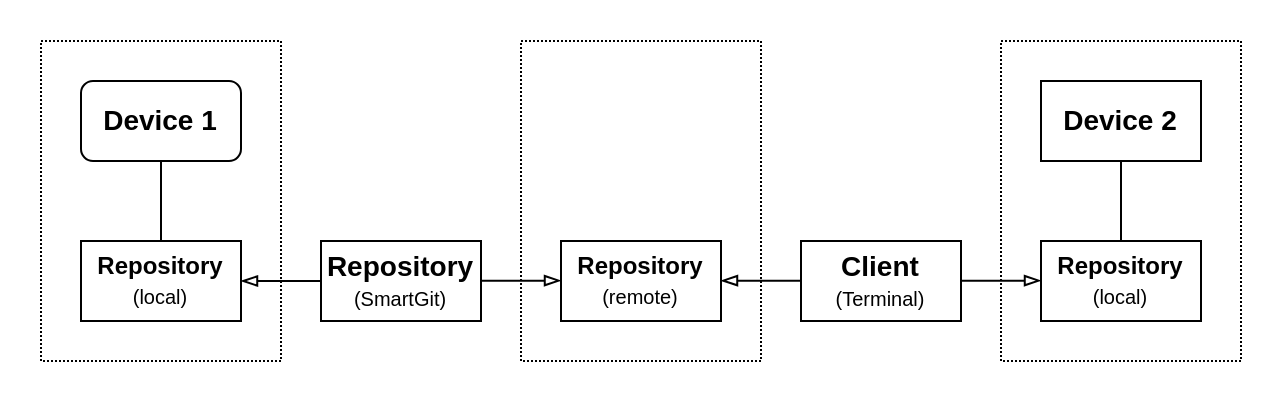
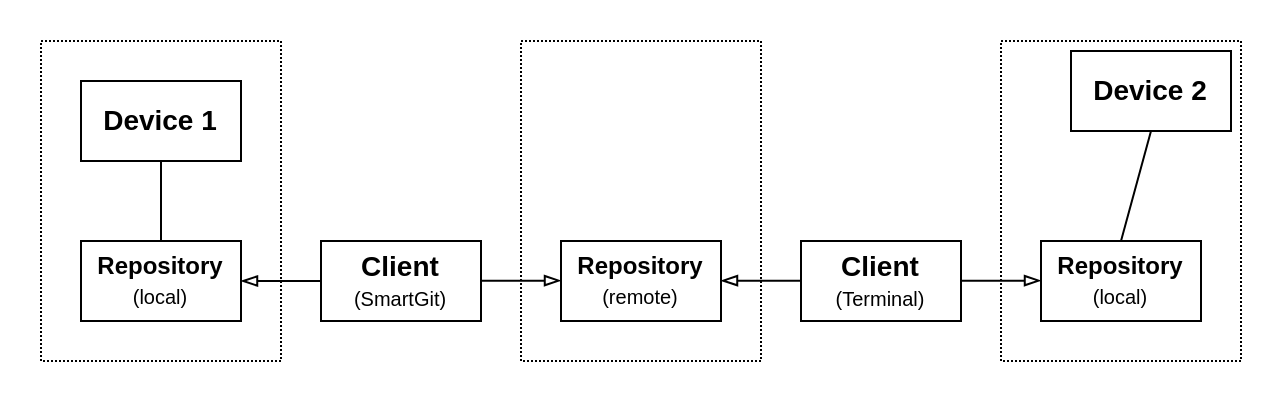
node "Device 1": shape rounded rectangle -> rectangle
node "Device 2": moved (1121, 121) -> (1151, 91)
node "Repository (SmartGit)": label "Repository (SmartGit)" -> "Client (SmartGit)"
